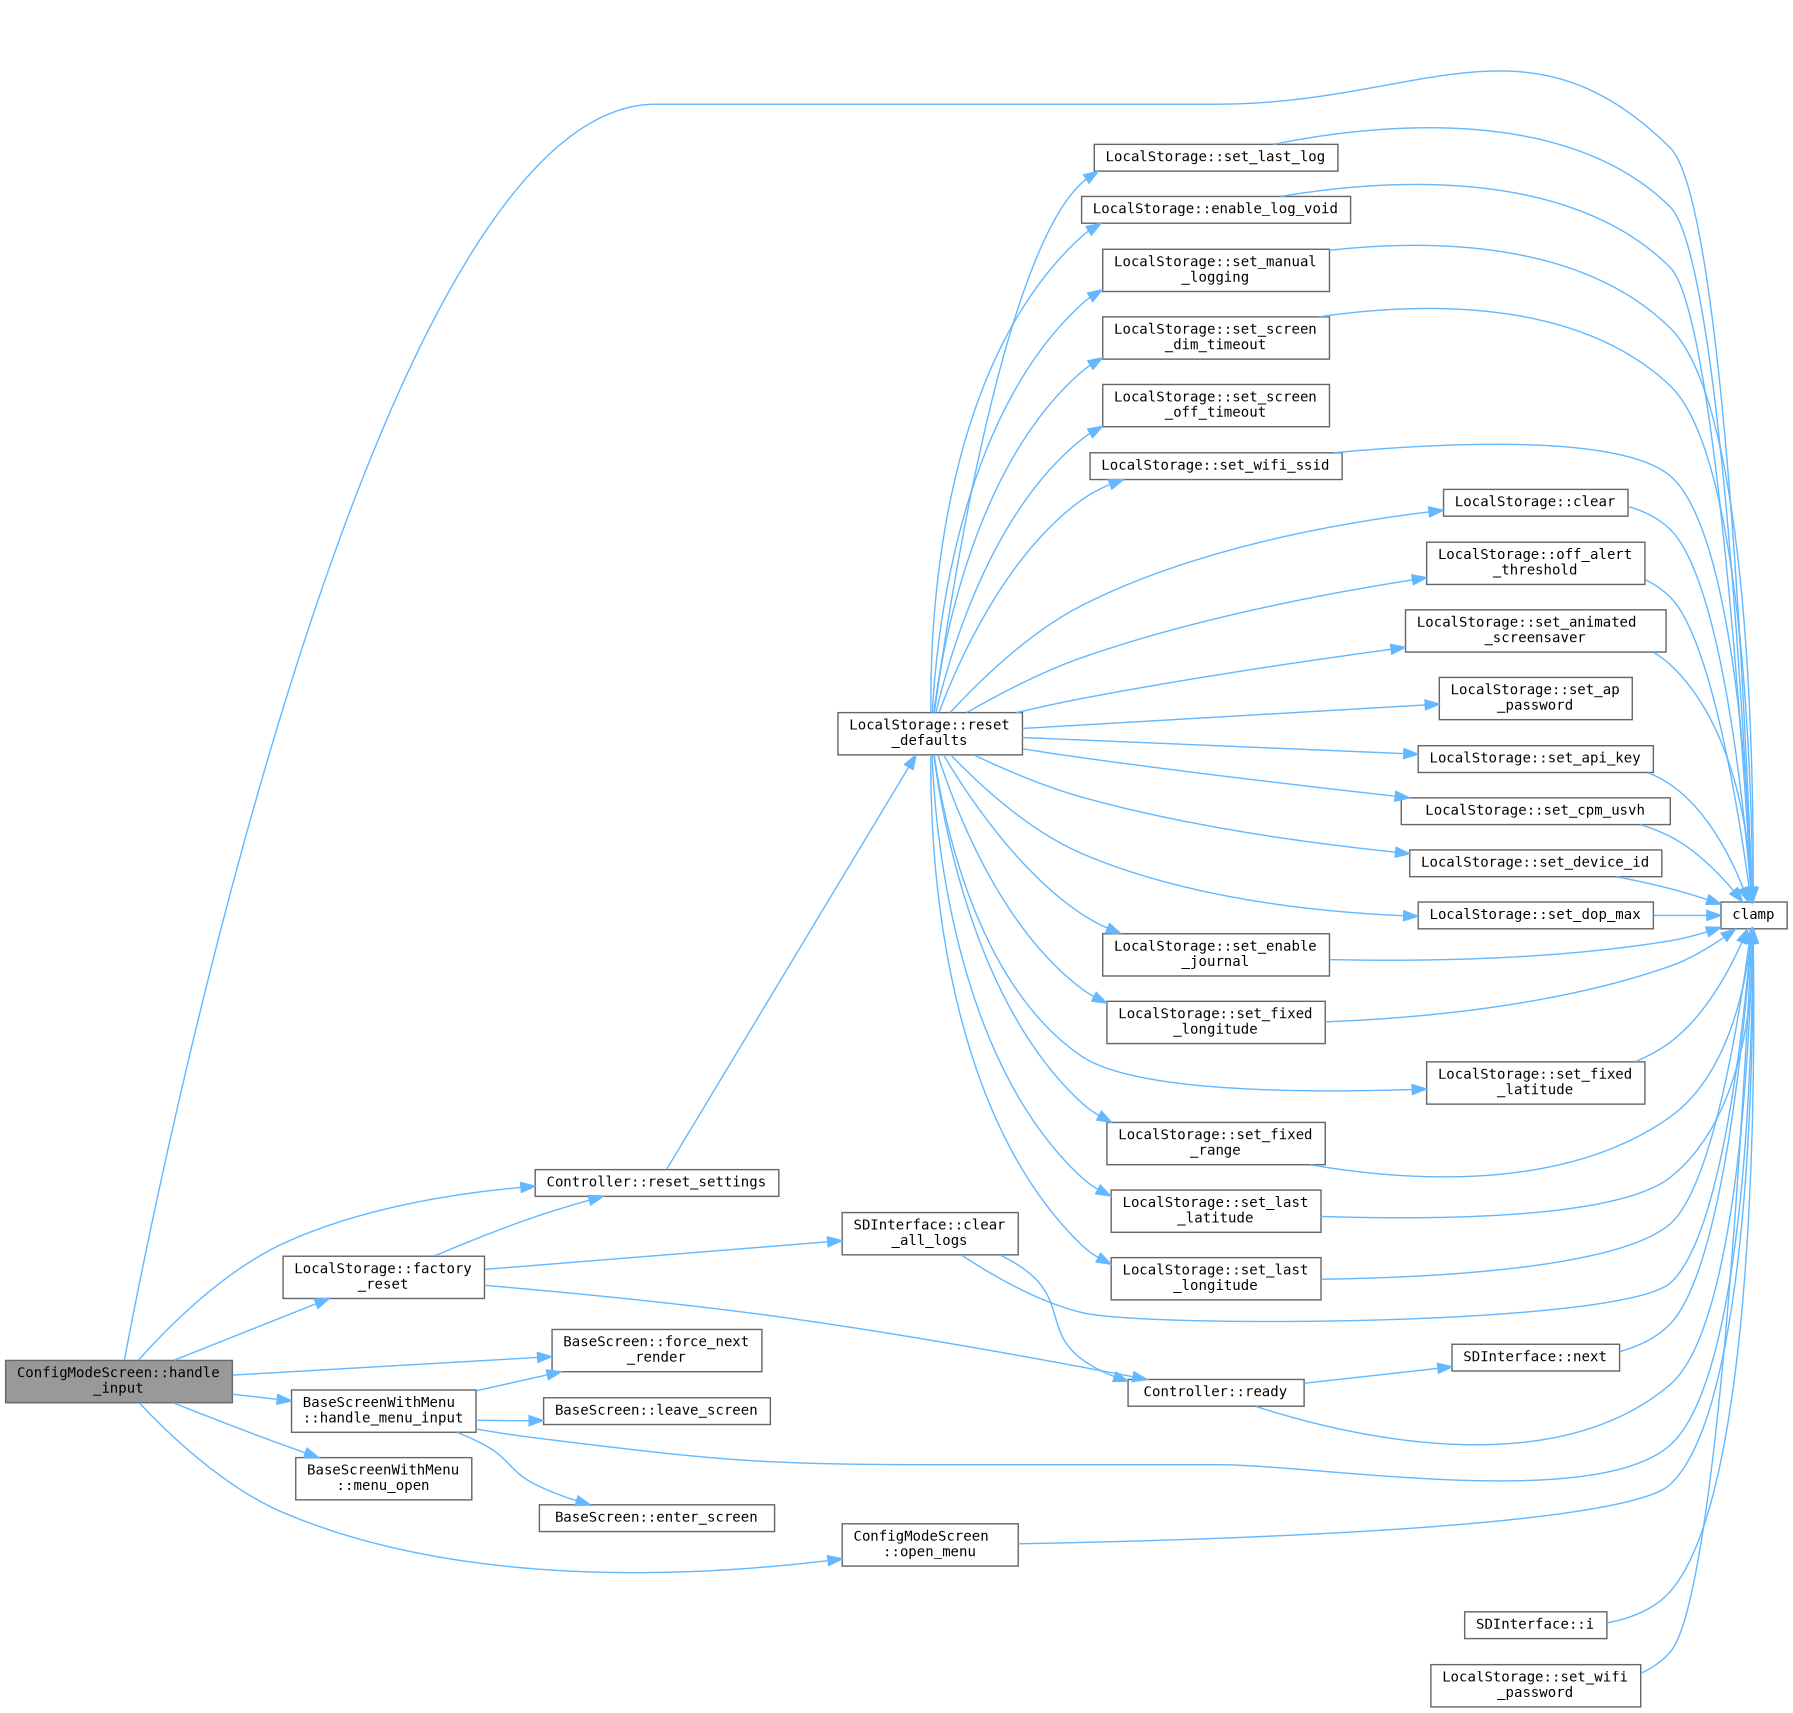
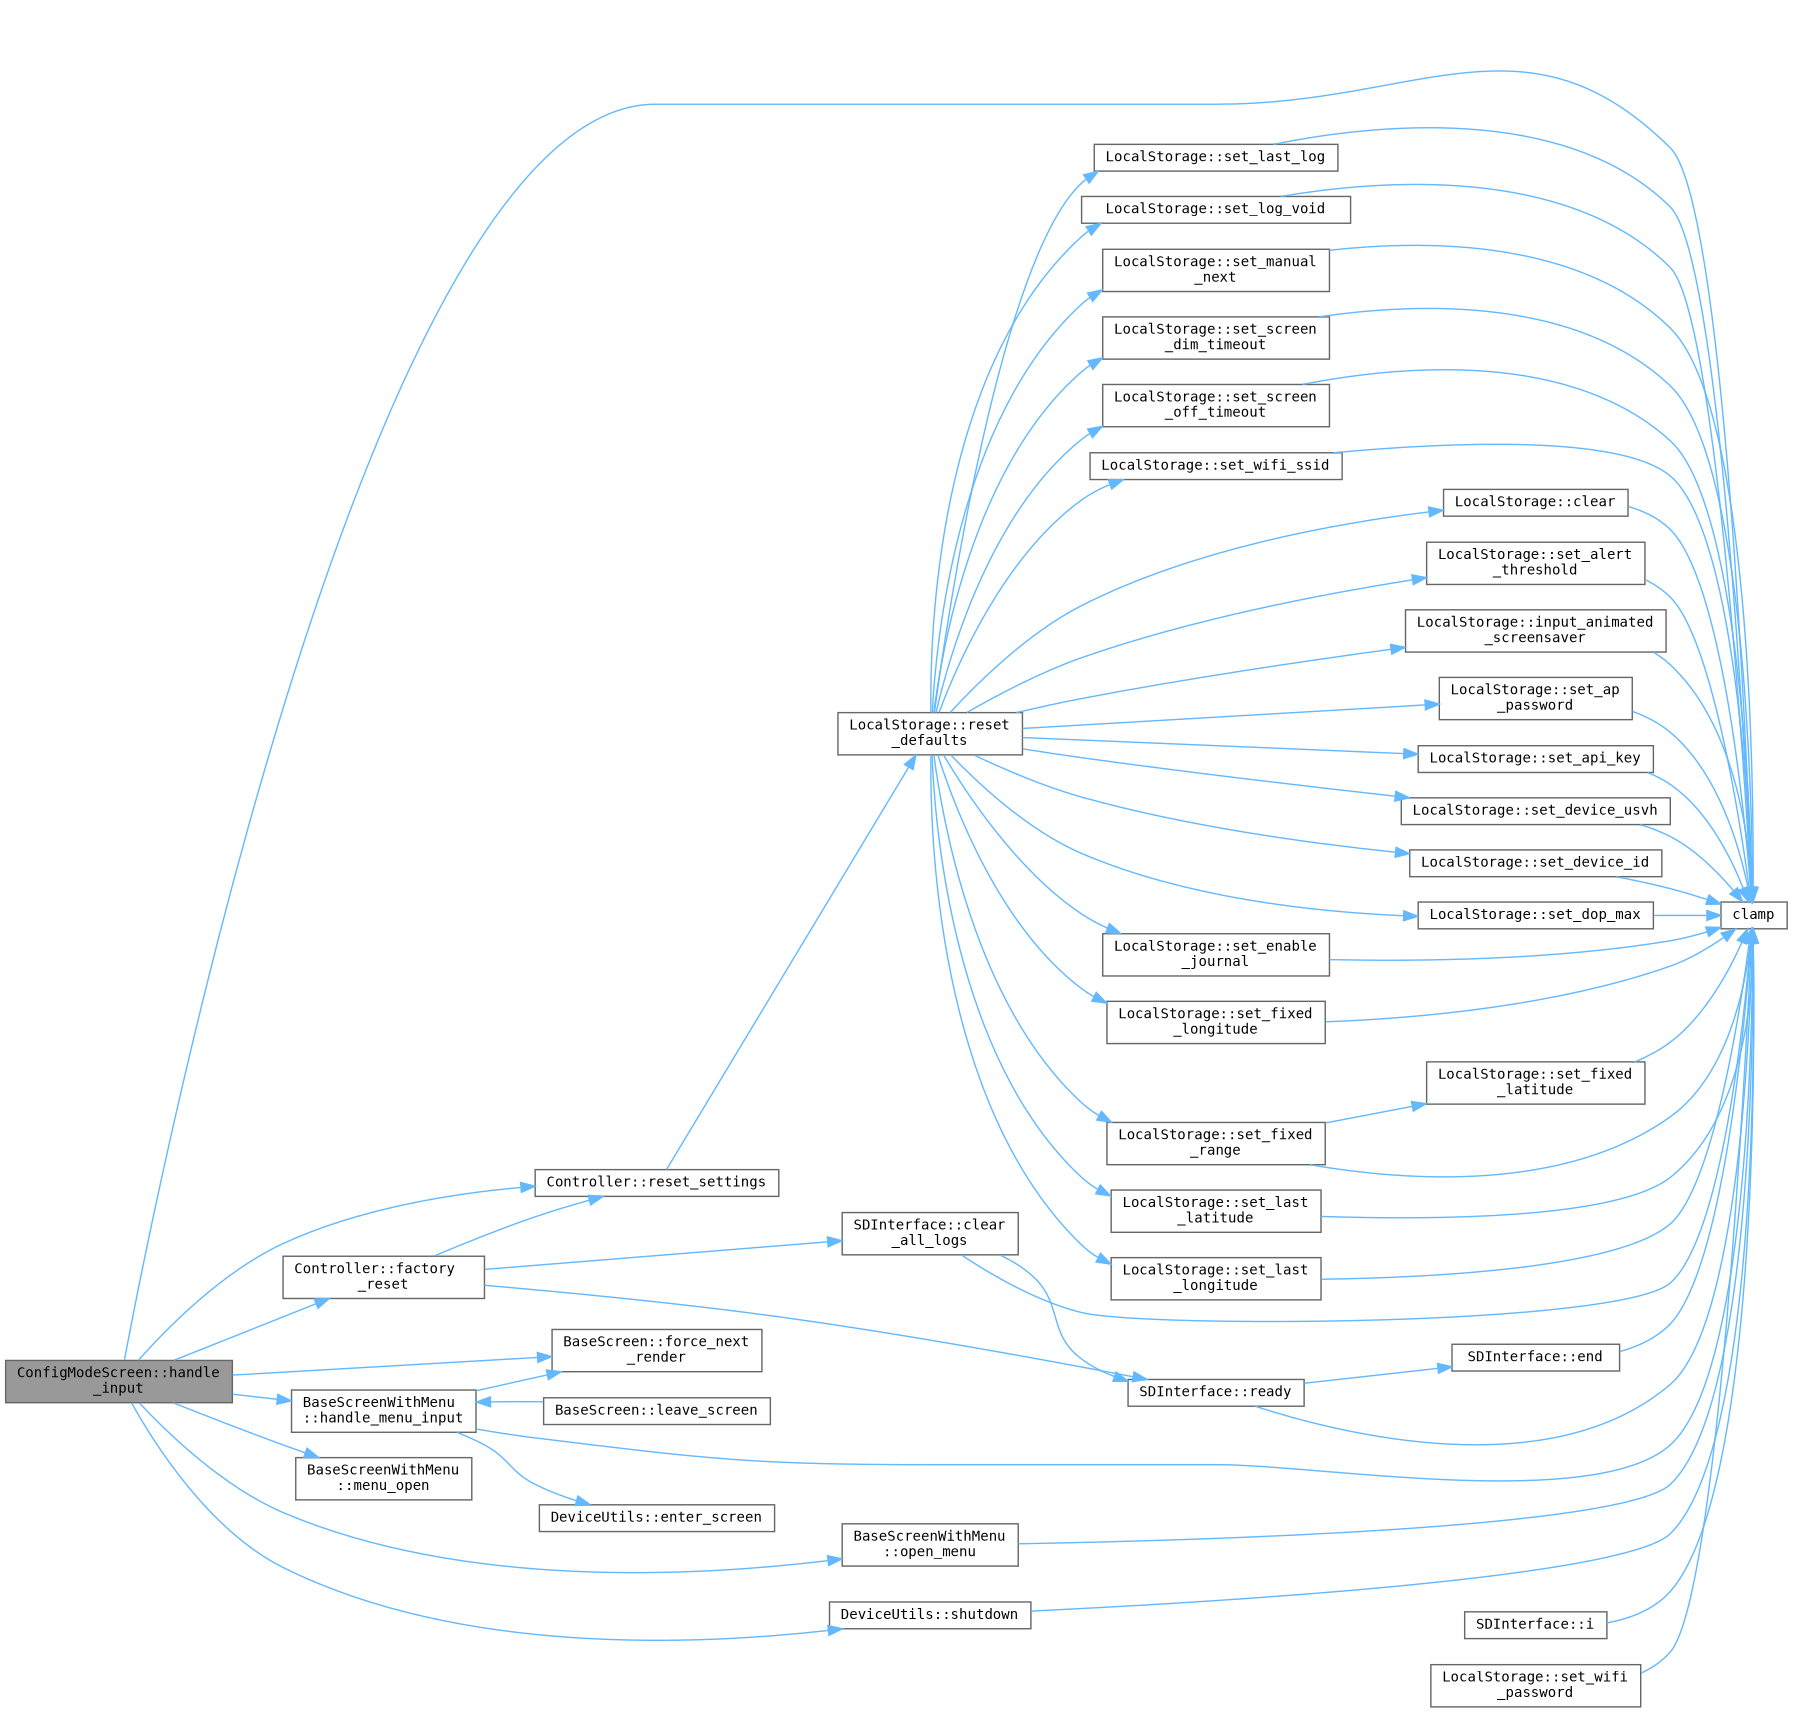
node "LocalStorage::enable_log_void": label "LocalStorage::enable_log_void" -> "LocalStorage::set_log_void"
node "LocalStorage::set_manual _logging": label "LocalStorage::set_manual _logging" -> "LocalStorage::set_manual _next"
edge "LocalStorage::set_screen _off_timeout" -> "clamp": added
node "LocalStorage::off_alert _threshold": label "LocalStorage::off_alert _threshold" -> "LocalStorage::set_alert _threshold"
node "LocalStorage::set_animated _screensaver": label "LocalStorage::set_animated _screensaver" -> "LocalStorage::input_animated _screensaver"
edge "LocalStorage::set_ap _password" -> "clamp": added
node "LocalStorage::set_cpm_usvh": label "LocalStorage::set_cpm_usvh" -> "LocalStorage::set_device_usvh"
edge "LocalStorage::reset _defaults" -> "LocalStorage::set_fixed _latitude": now "LocalStorage::set_fixed _range" -> "LocalStorage::set_fixed _latitude"
node "LocalStorage::factory _reset": label "LocalStorage::factory _reset" -> "Controller::factory _reset"
node "SDInterface::next": label "SDInterface::next" -> "SDInterface::end"
node "Controller::ready": label "Controller::ready" -> "SDInterface::ready"
edge "BaseScreenWithMenu ::handle_menu_input" -> "BaseScreen::leave_screen": reversed
node "BaseScreen::enter_screen": label "BaseScreen::enter_screen" -> "DeviceUtils::enter_screen"
node "ConfigModeScreen ::open_menu": label "ConfigModeScreen ::open_menu" -> "BaseScreenWithMenu ::open_menu"
node "DeviceUtils::shutdown": added
